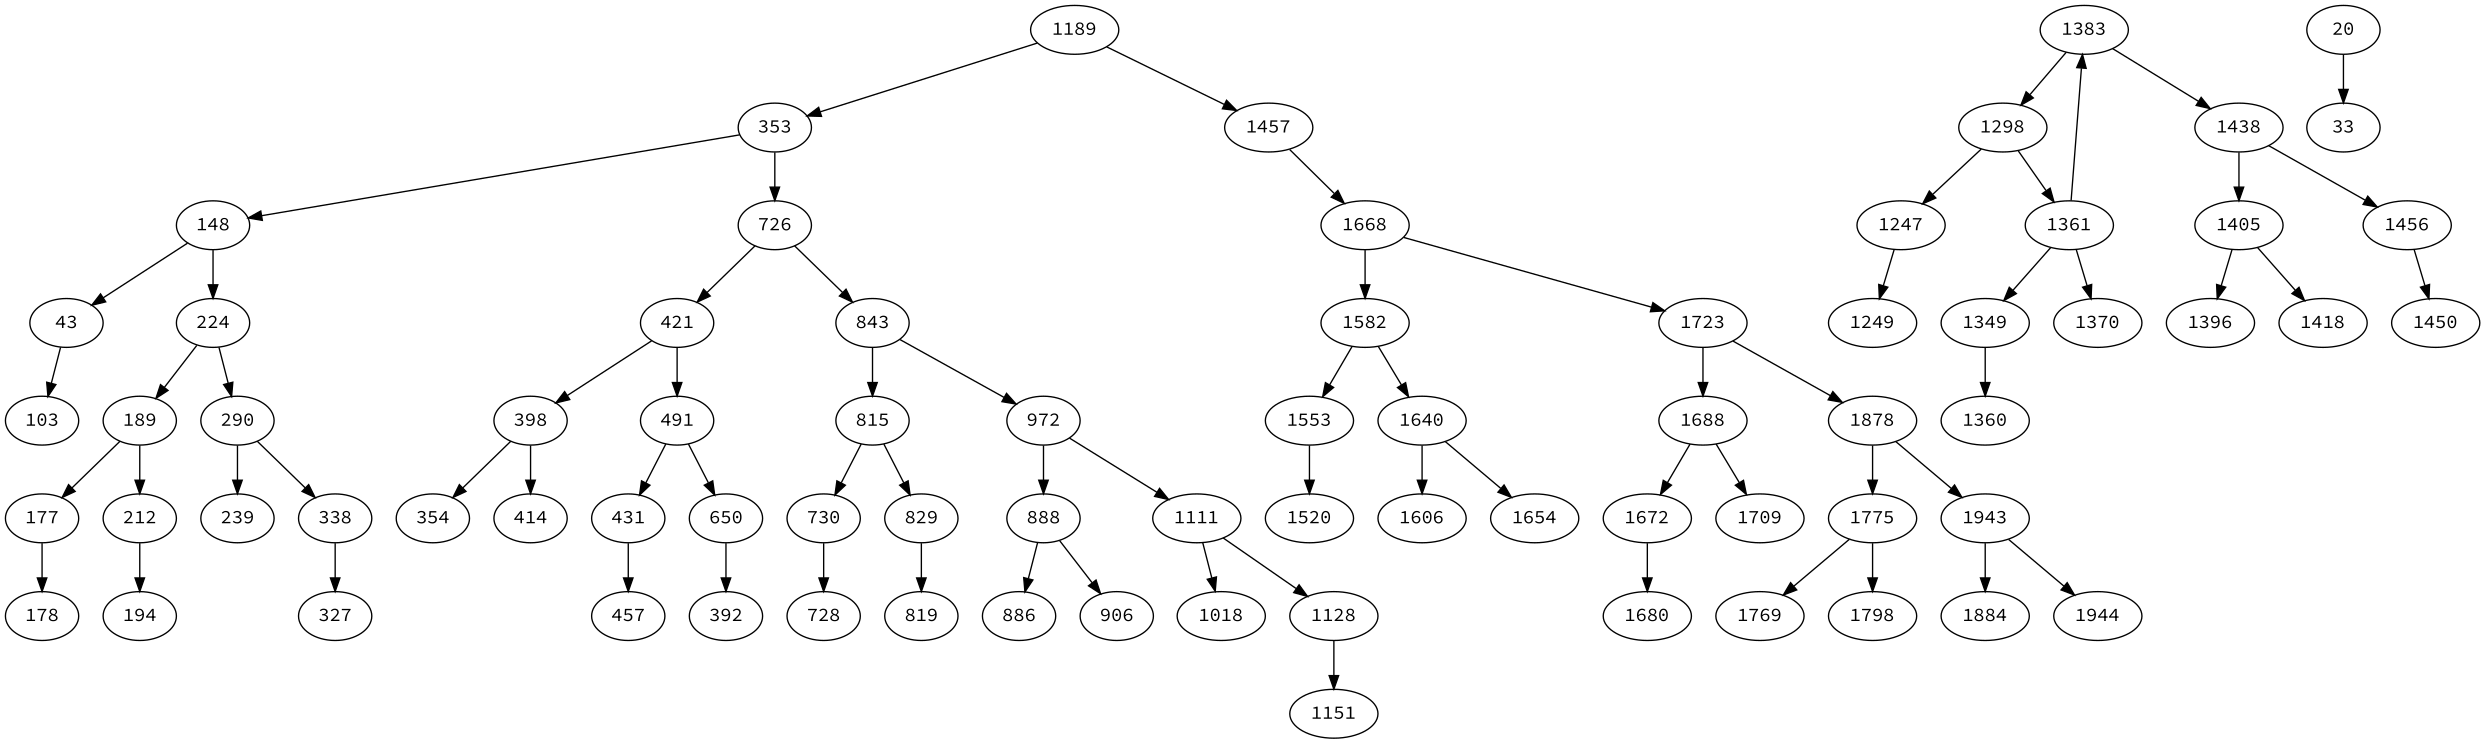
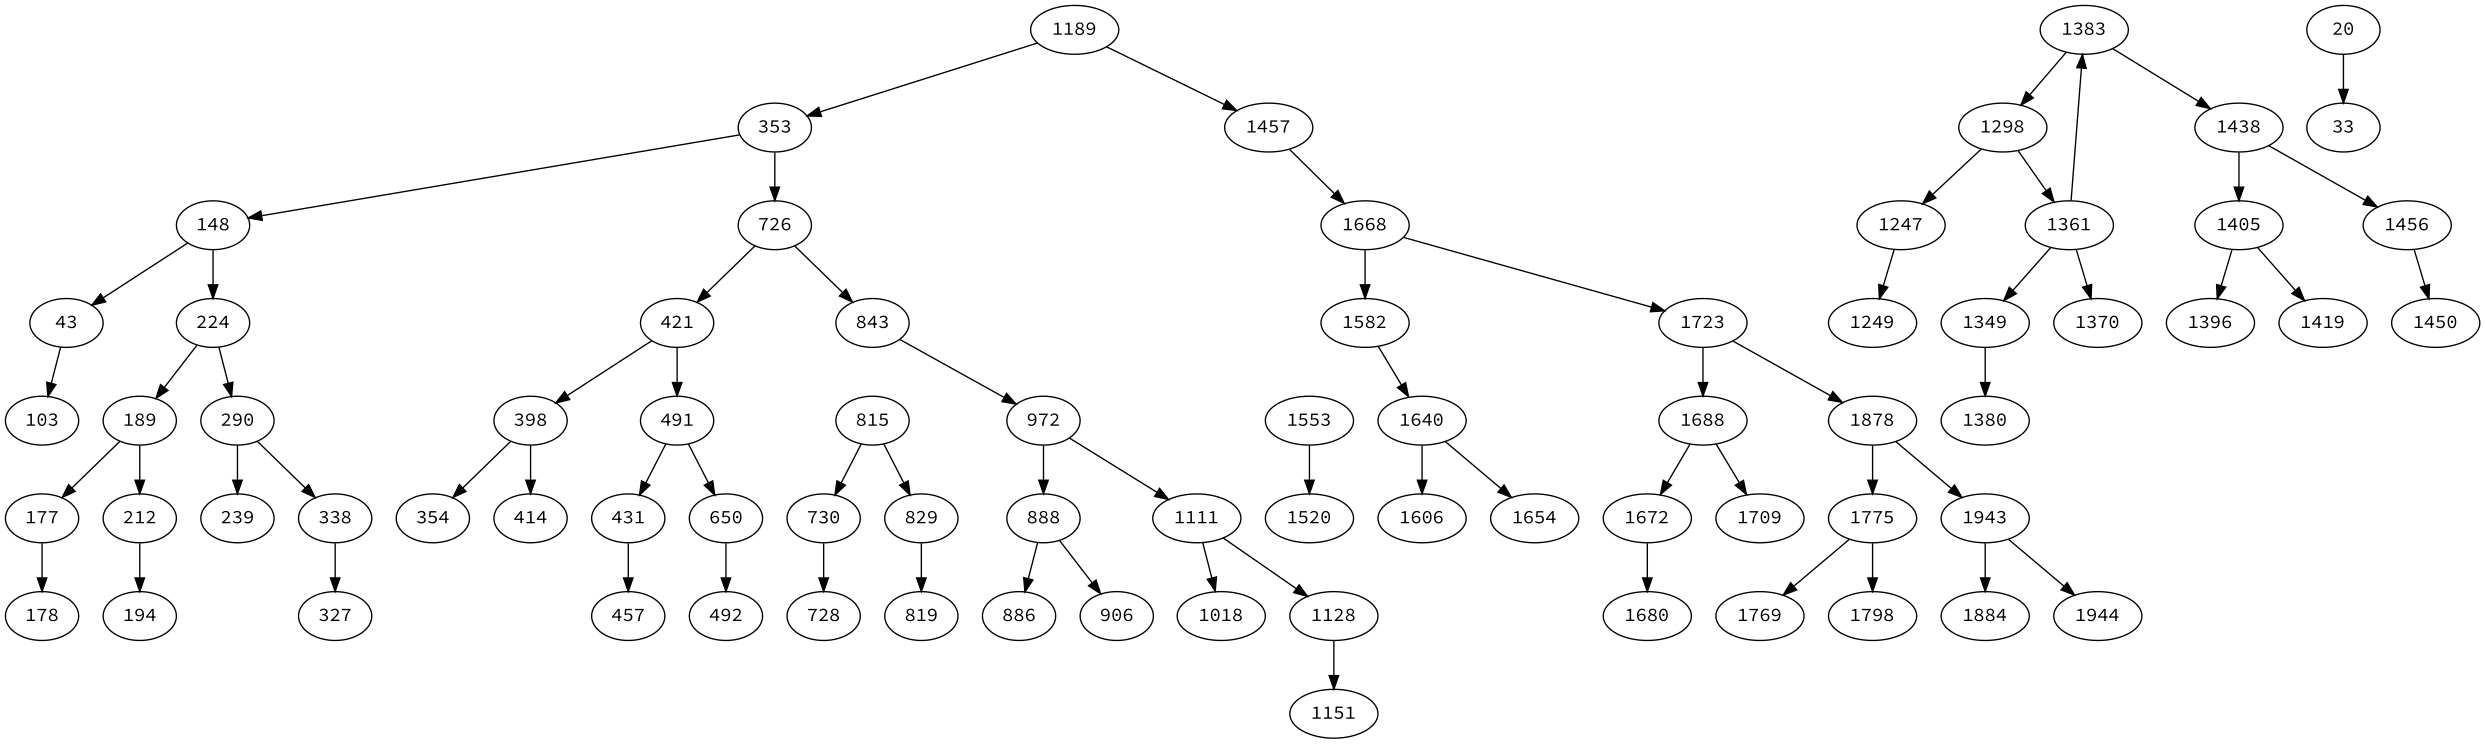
node "1418": label "1418" -> "1419"
edge "843" -> "815": removed
edge "1582" -> "1553": removed
node "1360": label "1360" -> "1380"
node "392": label "392" -> "492"
